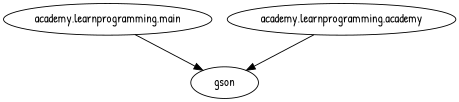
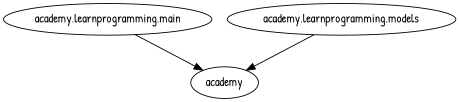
node "academy.learnprogramming.academy": label "academy.learnprogramming.academy" -> "academy.learnprogramming.models"
node "gson": label "gson" -> "academy"
